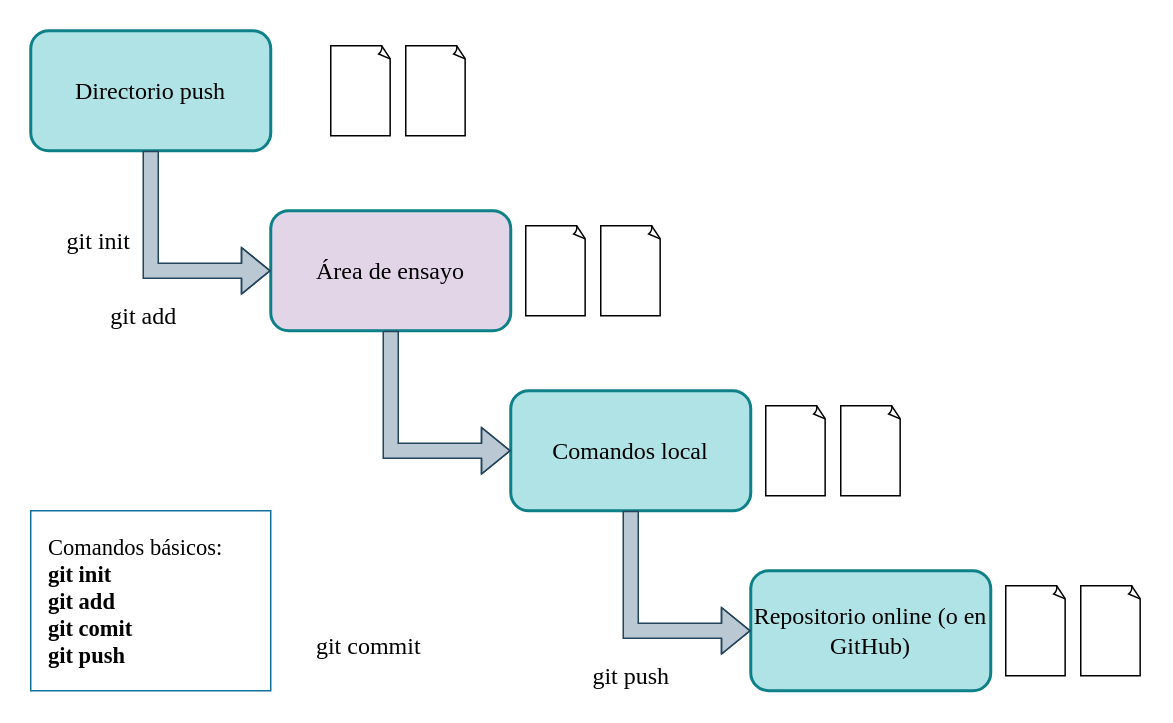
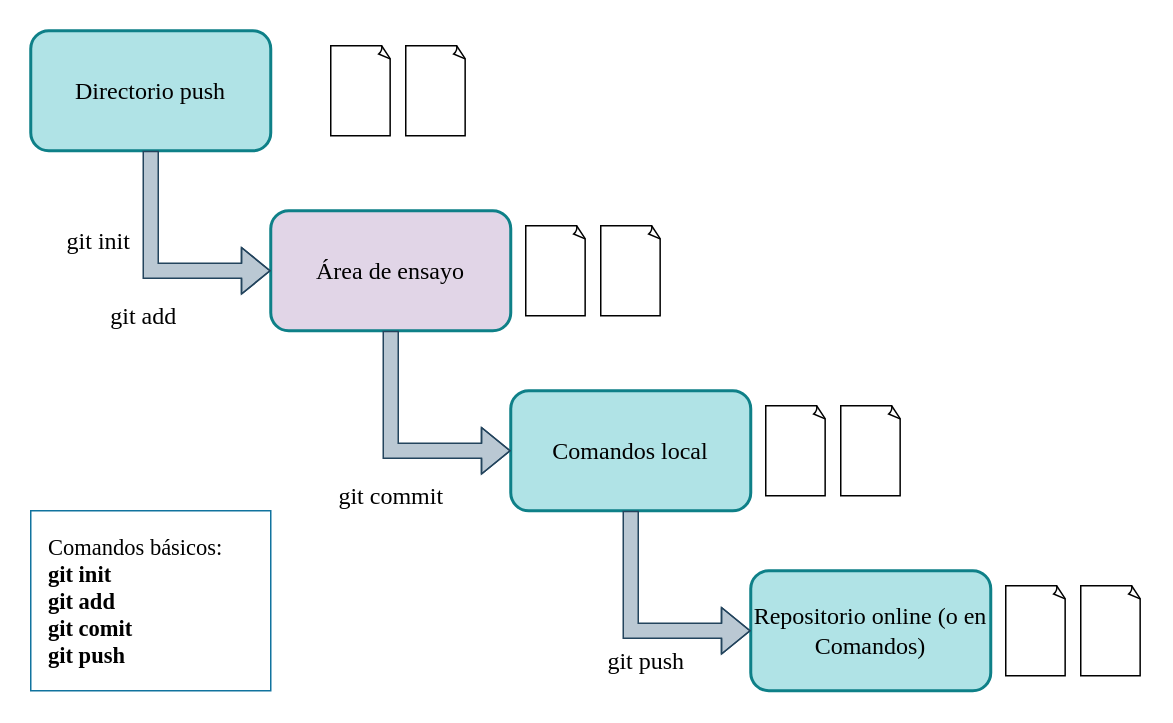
node "Repositorio online (o en GitHub)": label "Repositorio online (o en GitHub)" -> "Repositorio online (o en Comandos)"
node "git commit": moved (368, 646) -> (391, 496)
node "git push": moved (631, 676) -> (646, 661)
